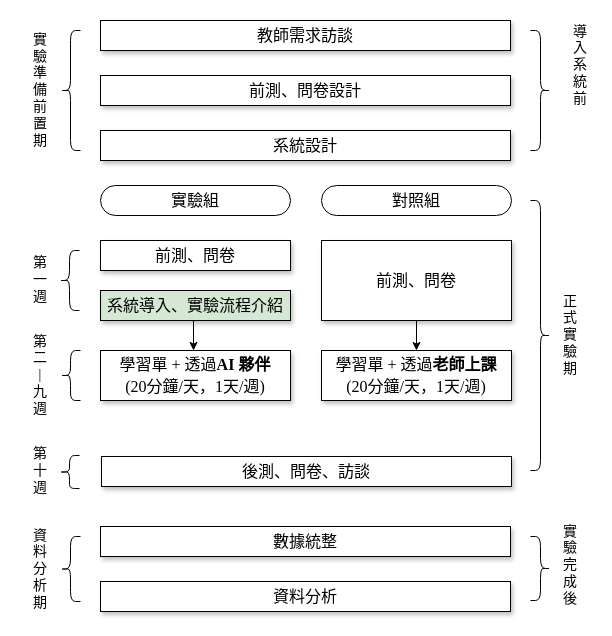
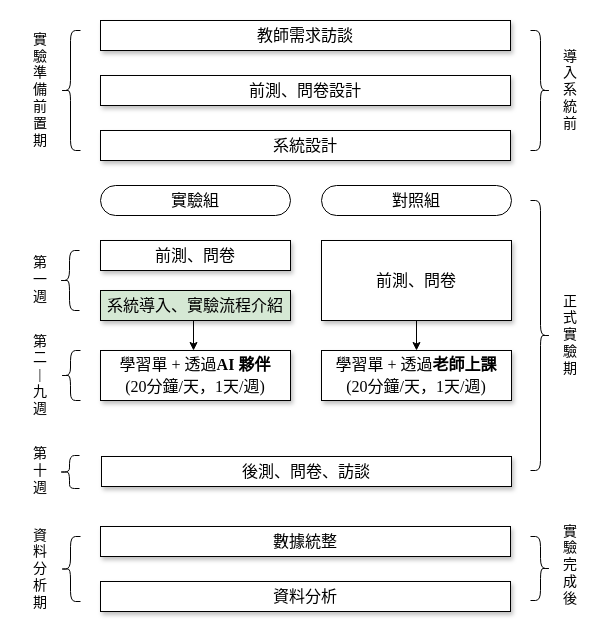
node "導 入 系 統 前": moved (581, 66) -> (571, 91)
